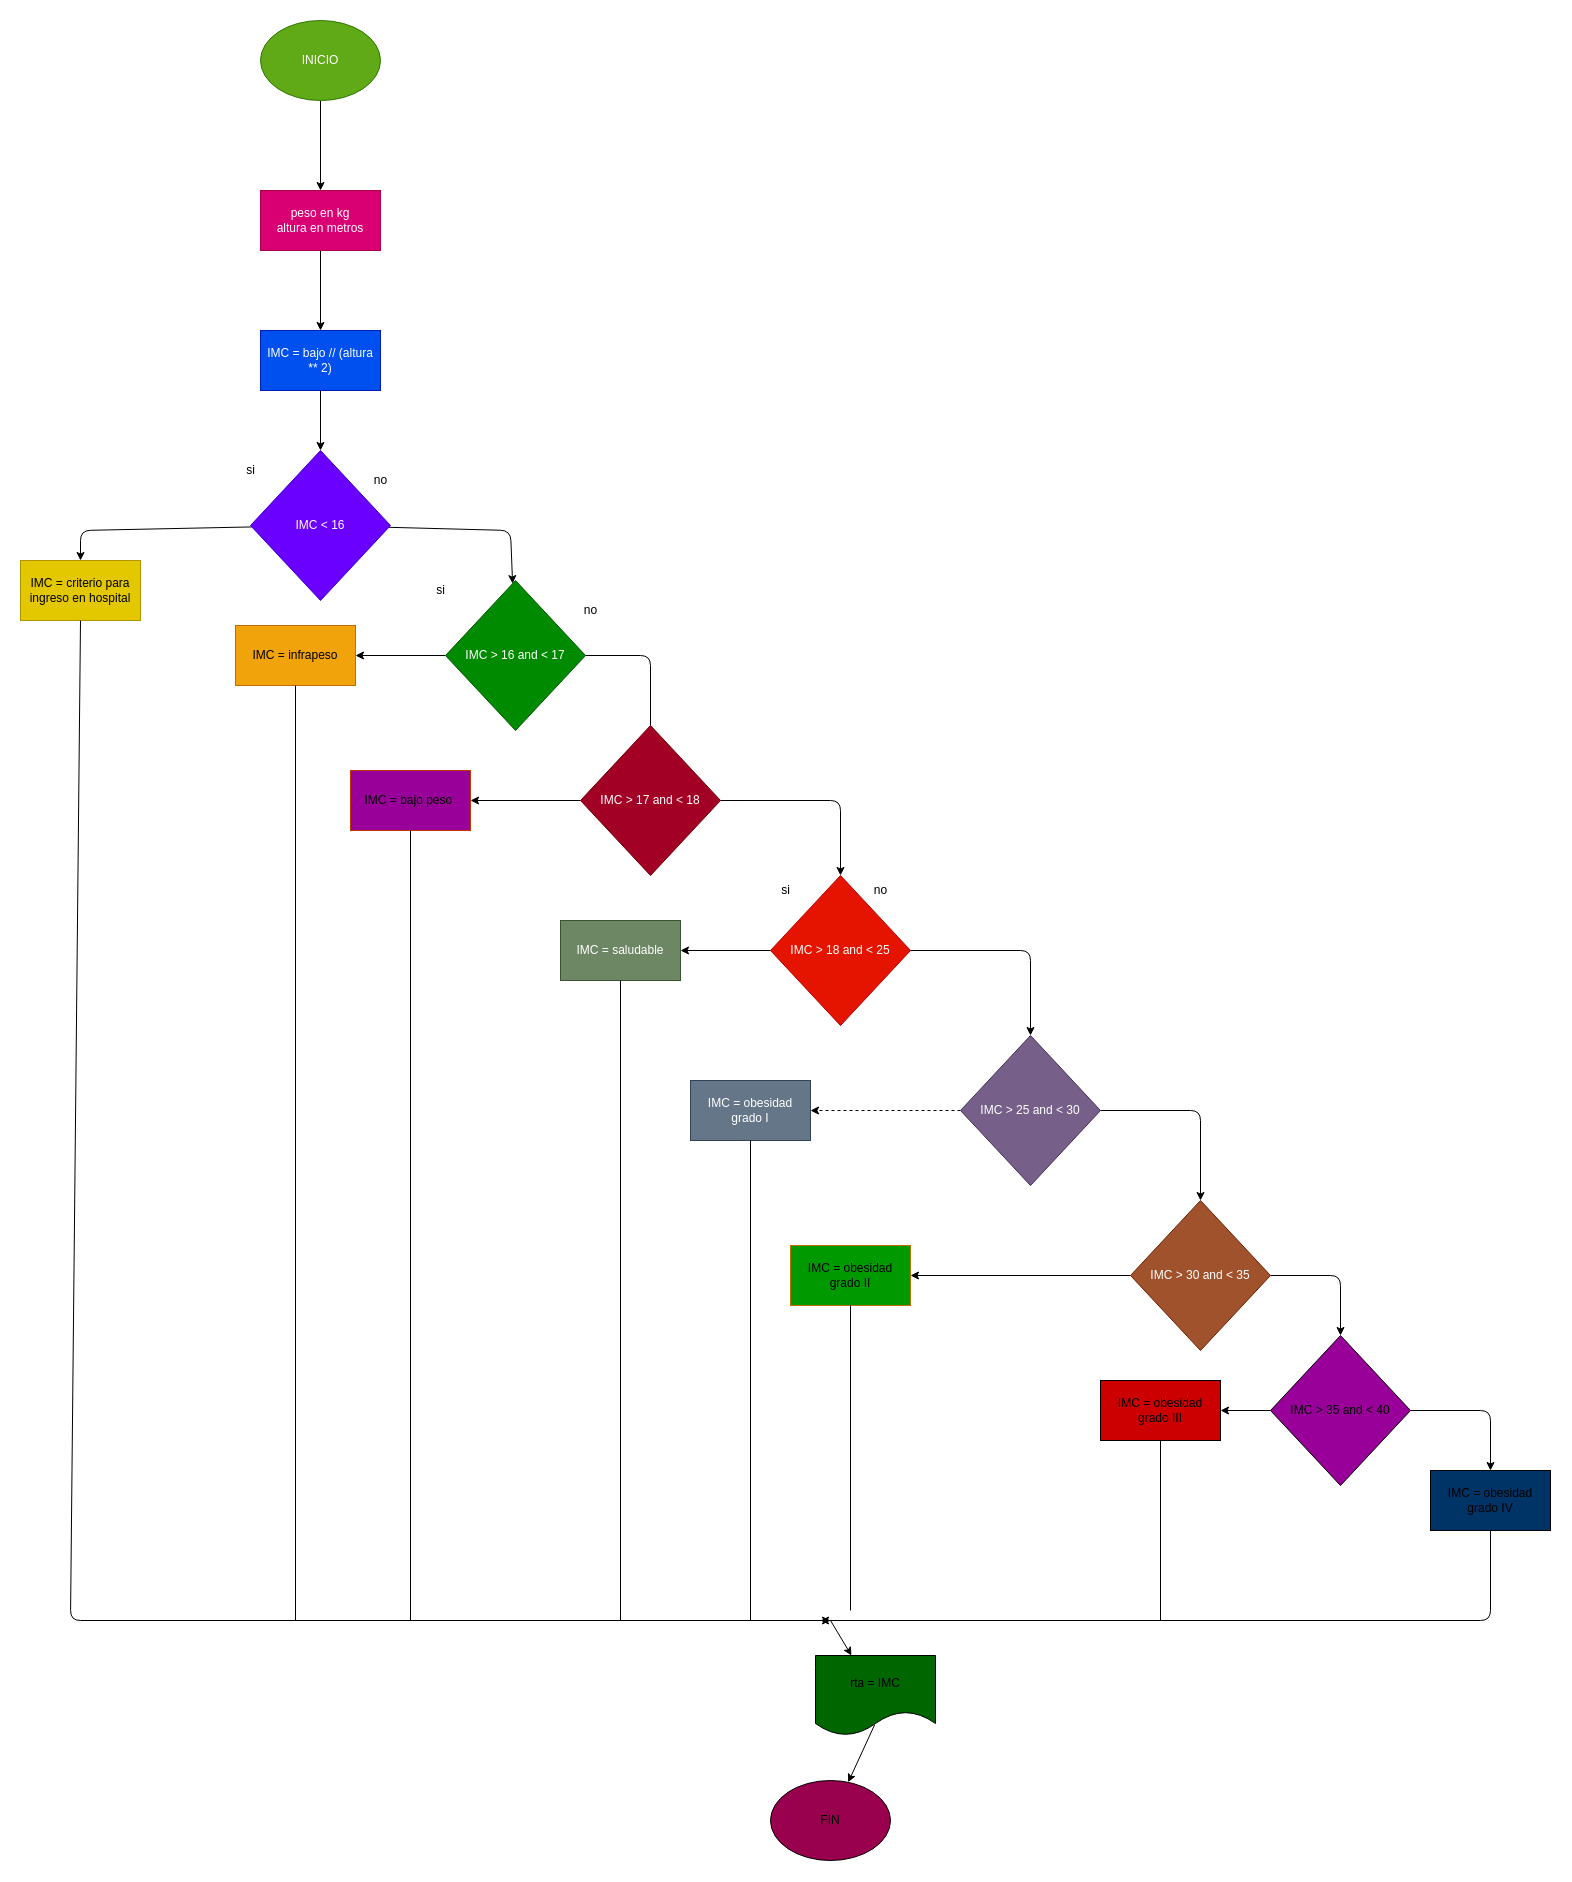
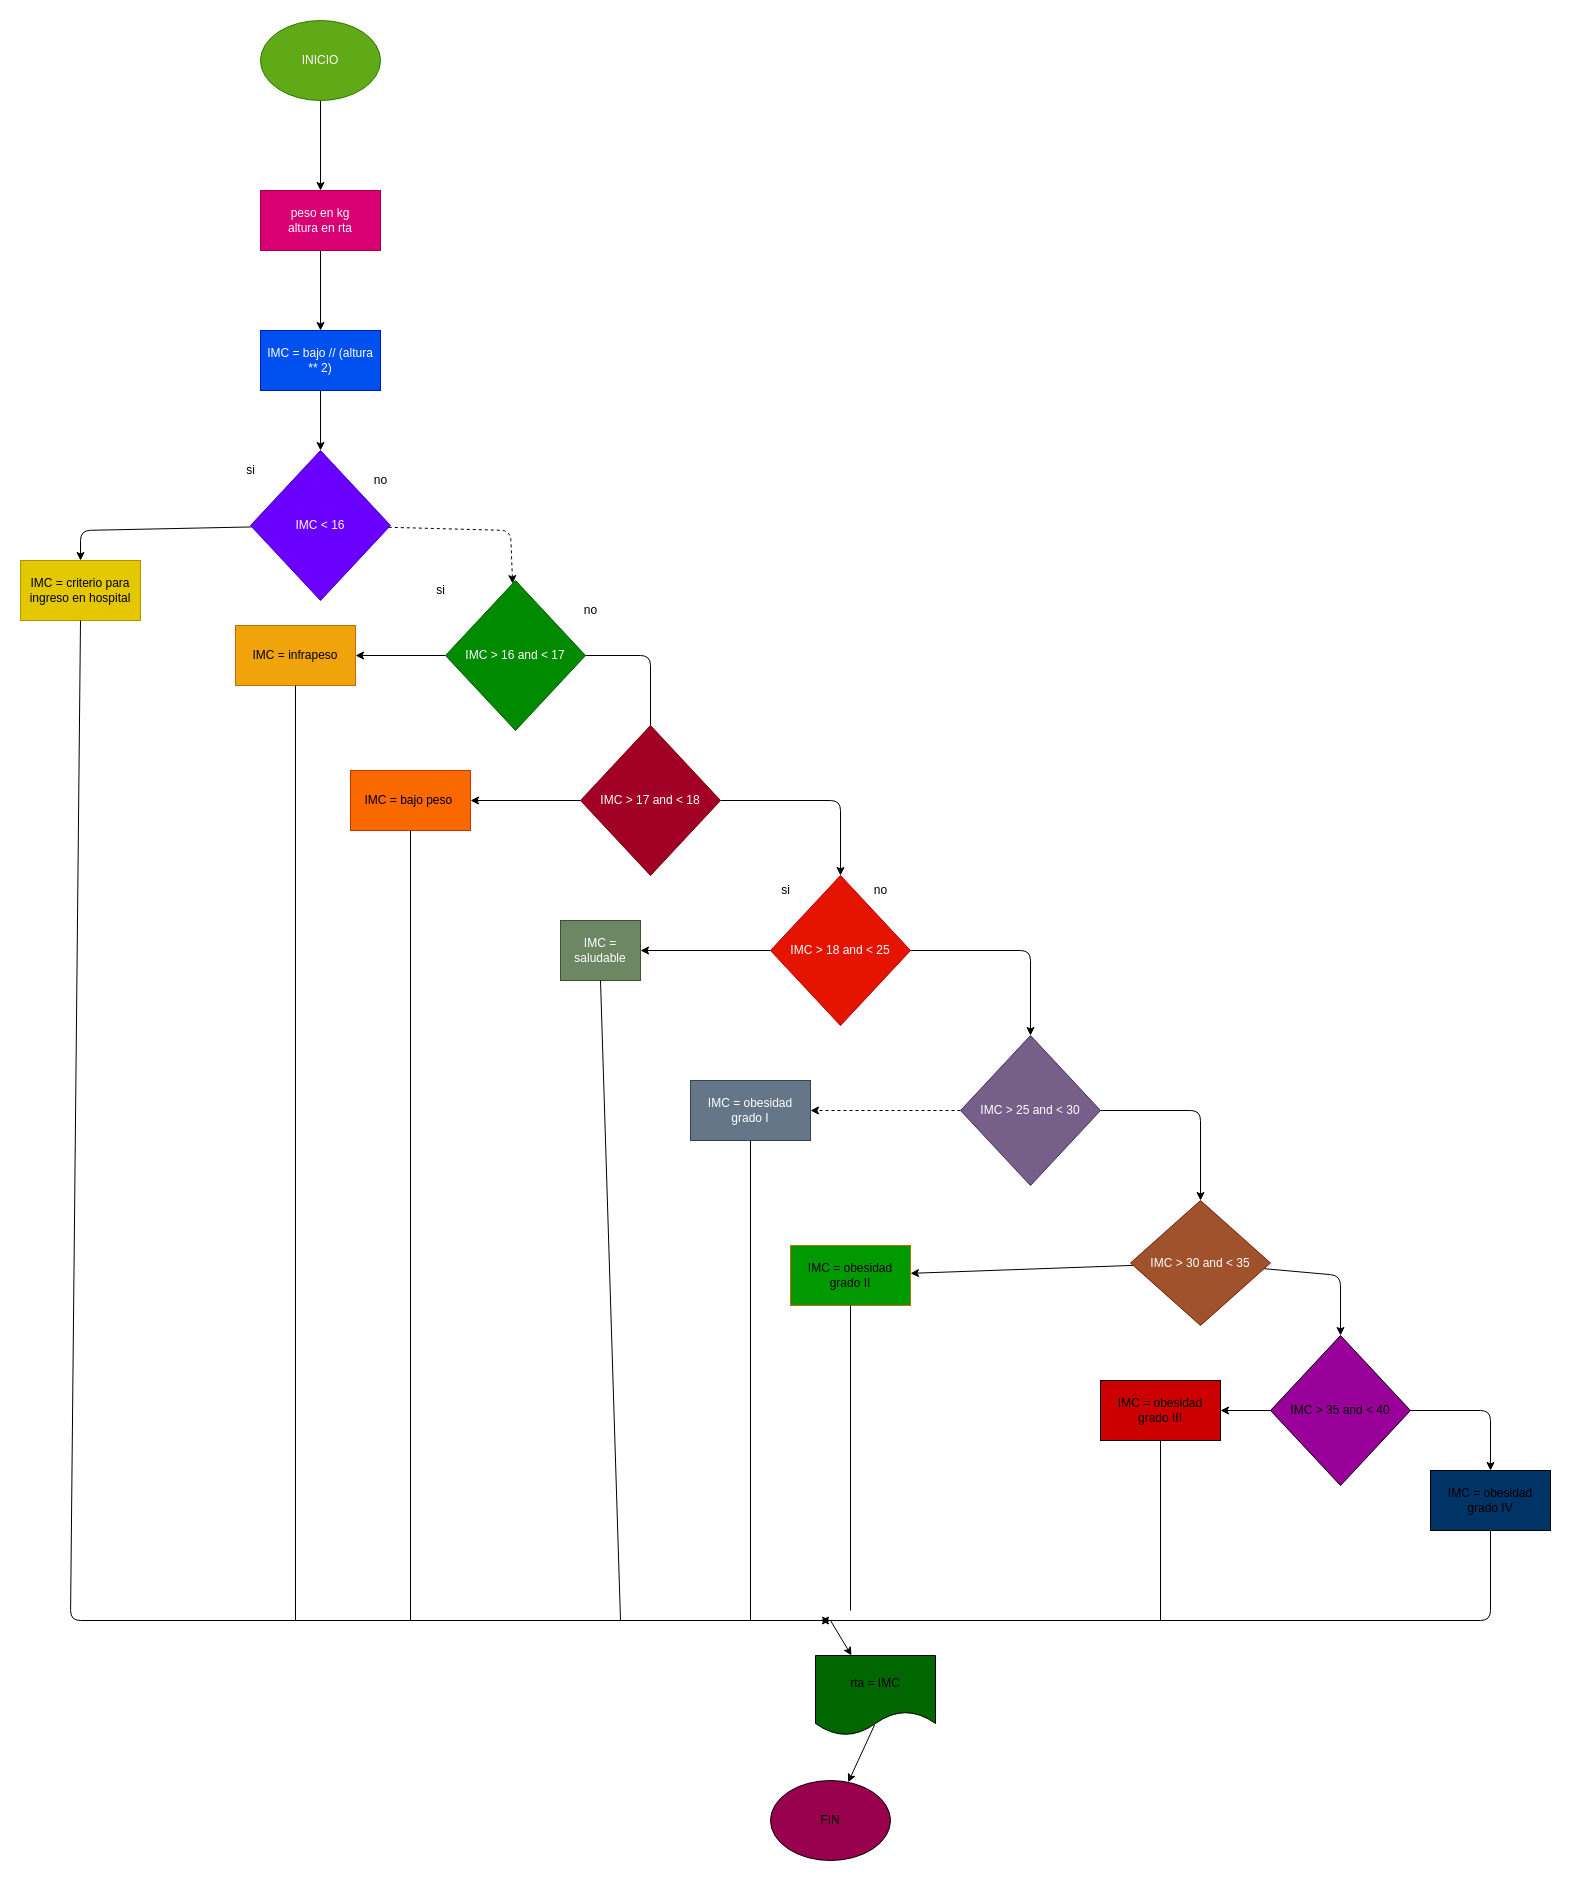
node "peso en kg altura en metros": label "peso en kg altura en metros" -> "peso en kg altura en rta"
edge "IMC < 16" -> "IMC > 16 and < 17": style solid -> dashed
node "IMC = bajo peso": fillcolor #990099 -> #fa6800
node "IMC = saludable": size 120x60 -> 80x60
node "IMC > 30 and < 35": size 140x150 -> 140x125
